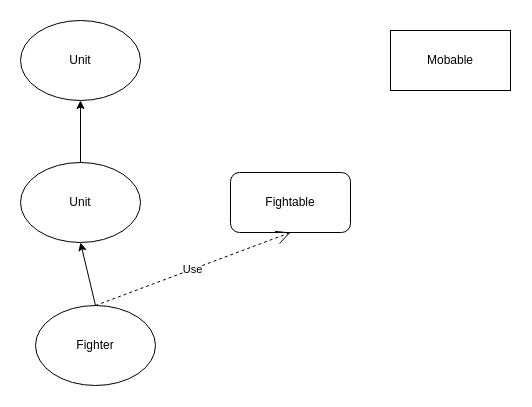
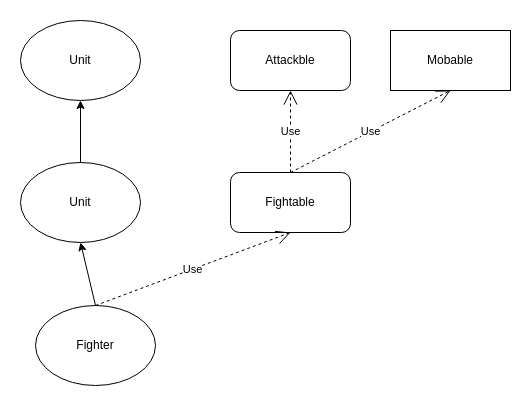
node "Attackble": added
edge "Fightable" -> "Attackble": added, label "Use"
edge "Fightable" -> "Mobable": added, label "Use"
